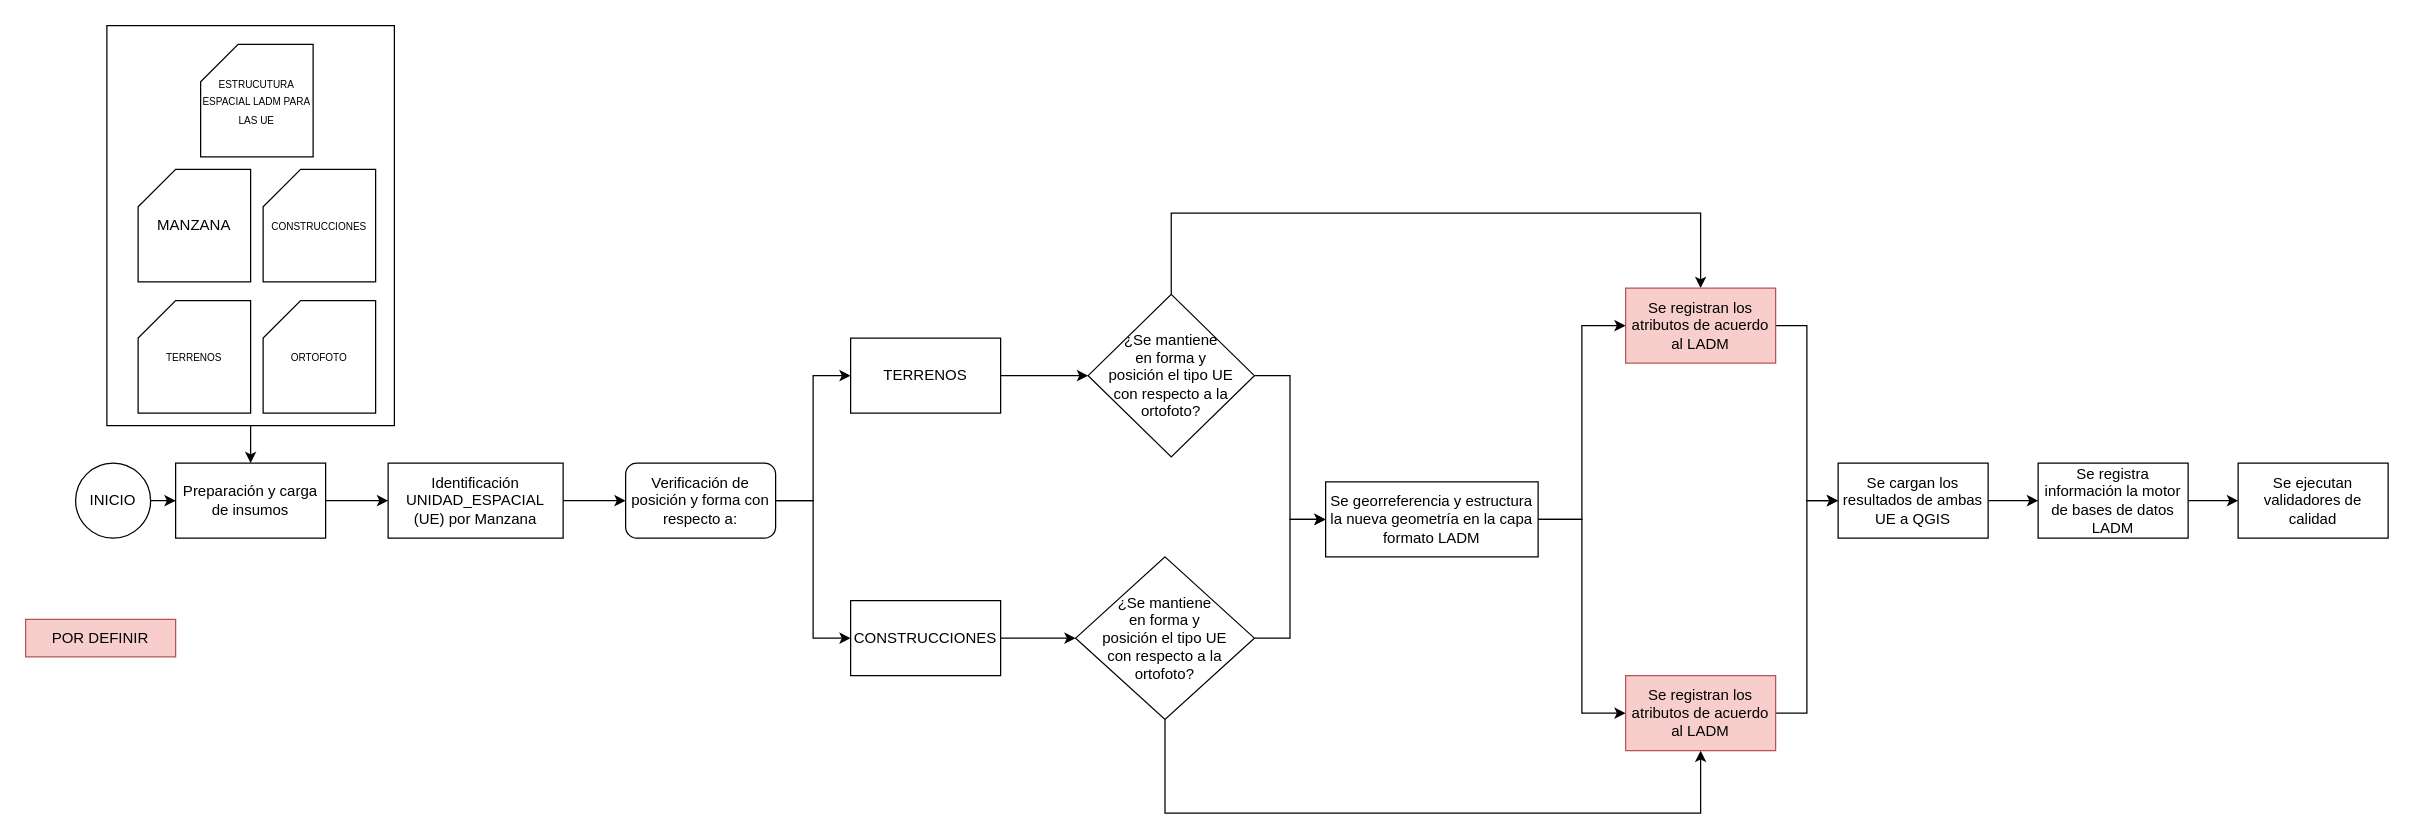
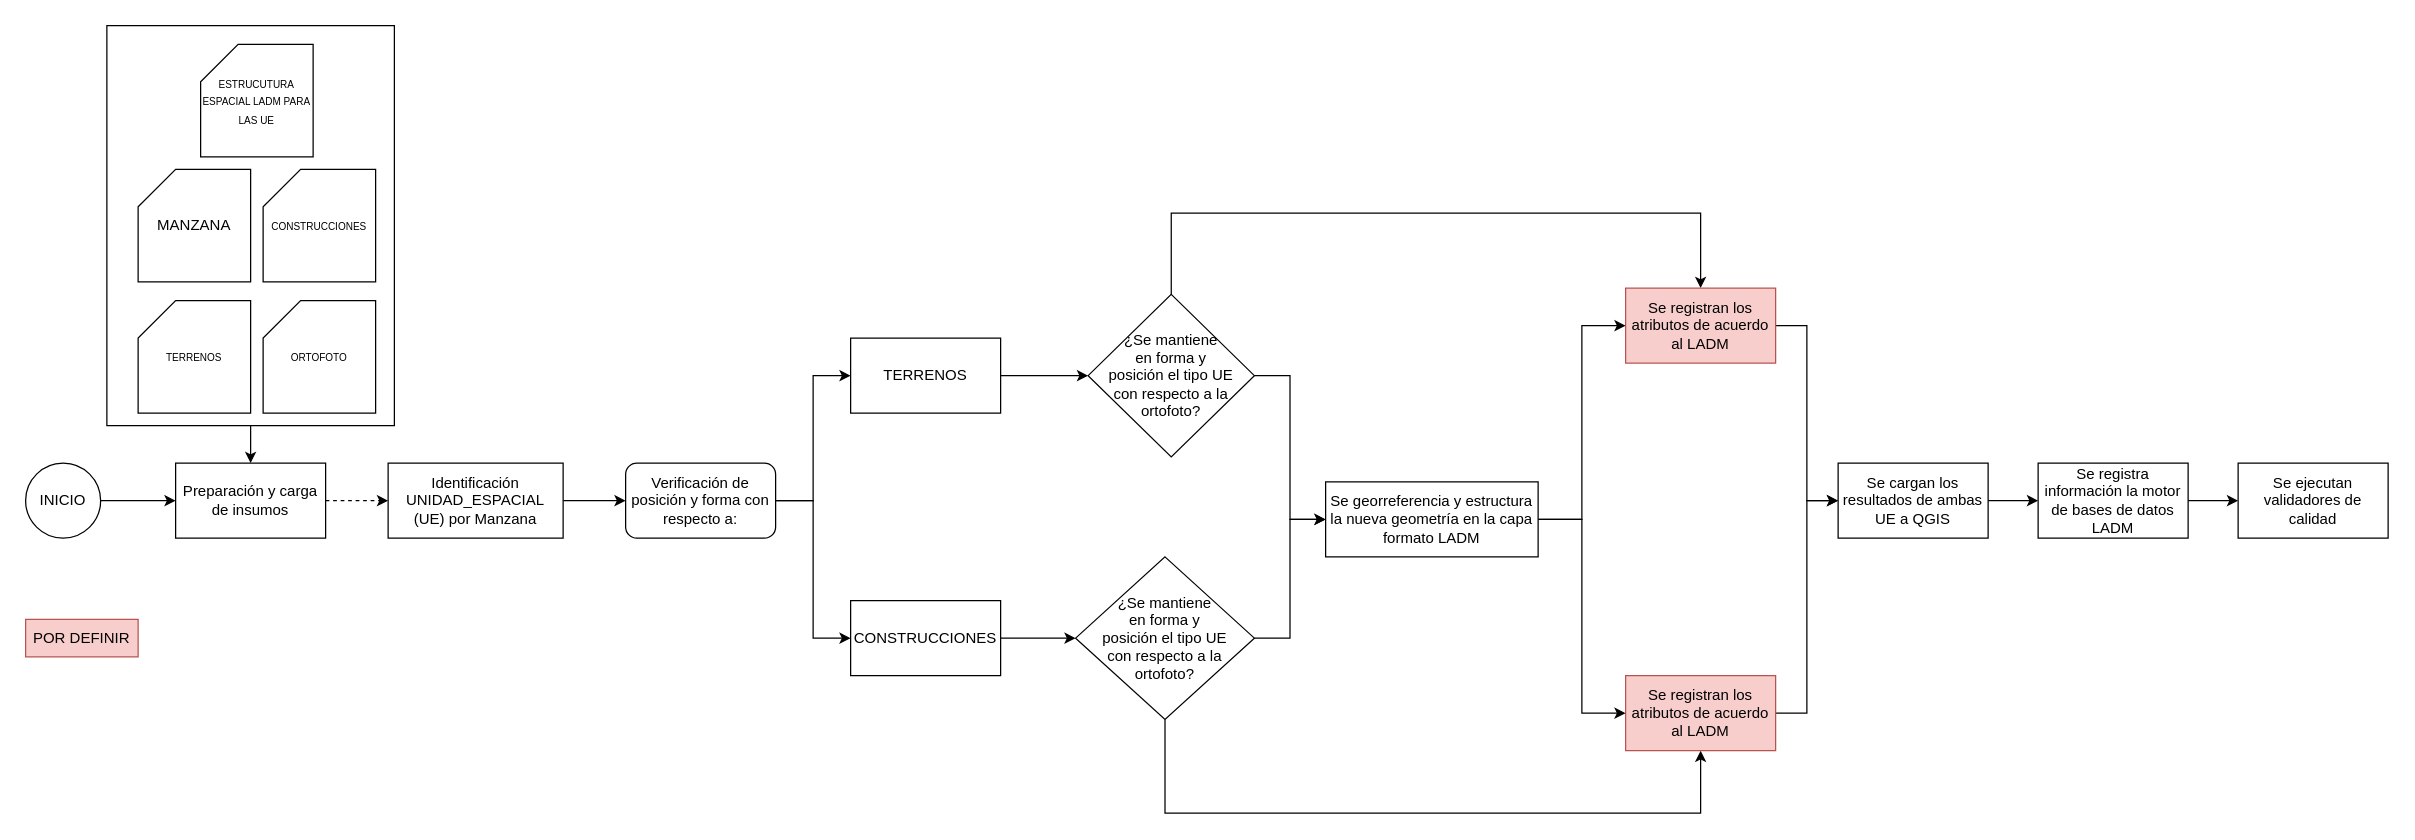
node "INICIO": moved (113, 501) -> (63, 501)
edge "Preparación y carga de insumos" -> "Identificación UNIDAD_ESPACIAL (UE) por Manzana": style solid -> dashed
node "POR DEFINIR": size 150x38 -> 113x38
